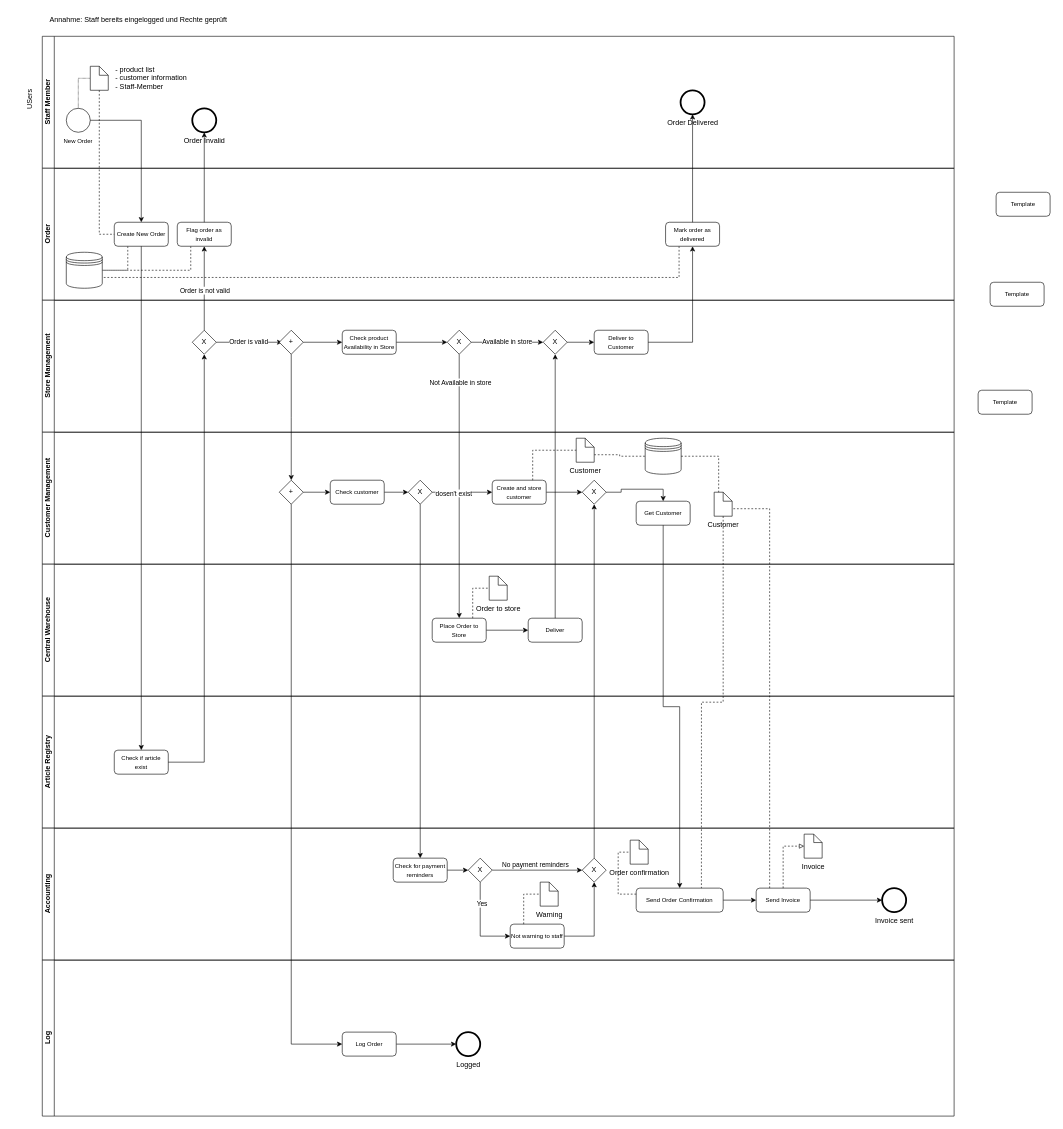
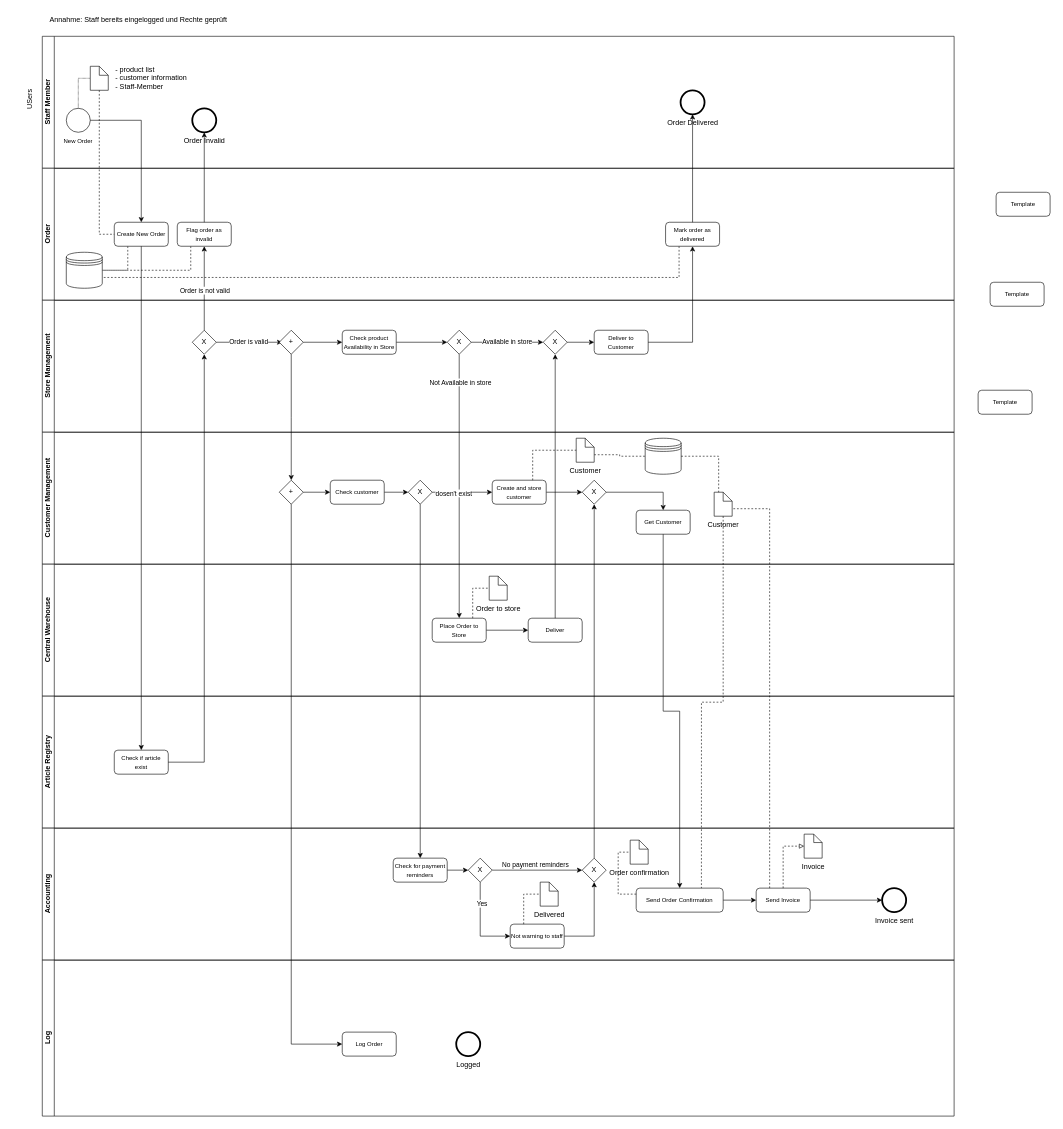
node "Get Customer": moved (663, 513) -> (663, 522)
node "Warning": label "Warning" -> "Delivered"
edge "Log Order" -> "Logged": removed
